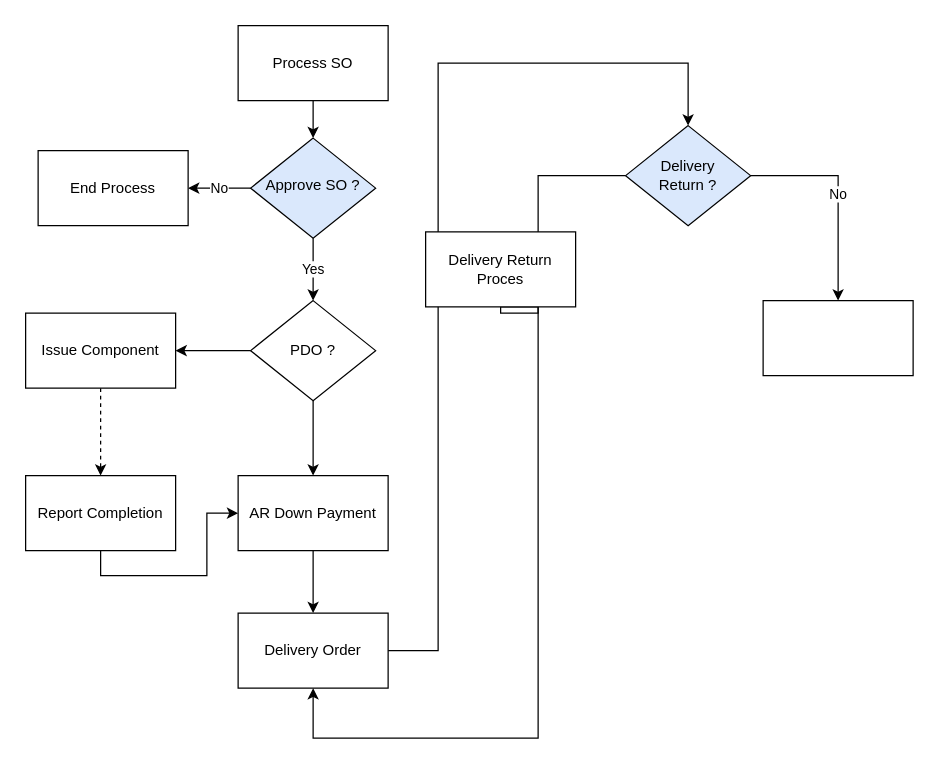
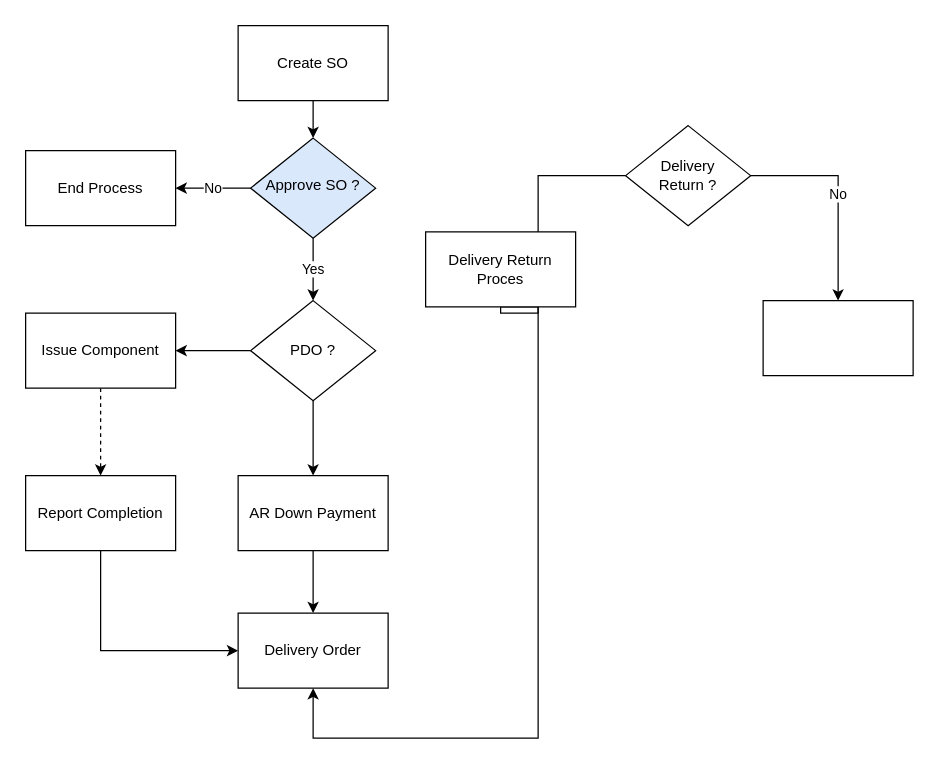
node "Process SO": label "Process SO" -> "Create SO"
edge "Delivery Order" -> "Delivery Return ?": removed
node "Delivery Return ?": fillcolor #dae8fc -> #ffffff
node "End Process": moved (113, 188) -> (101, 188)
edge "Report Completion" -> "AR Down Payment": now "Report Completion" -> "Delivery Order"
